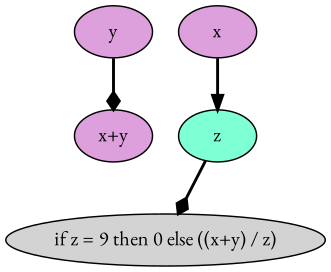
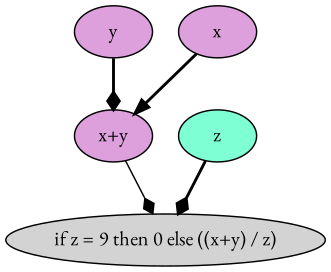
edge "x" -> "z": now "x" -> "x+y"
edge "x+y" -> "if z = 9 then 0 else ((x+y) / z)": added
